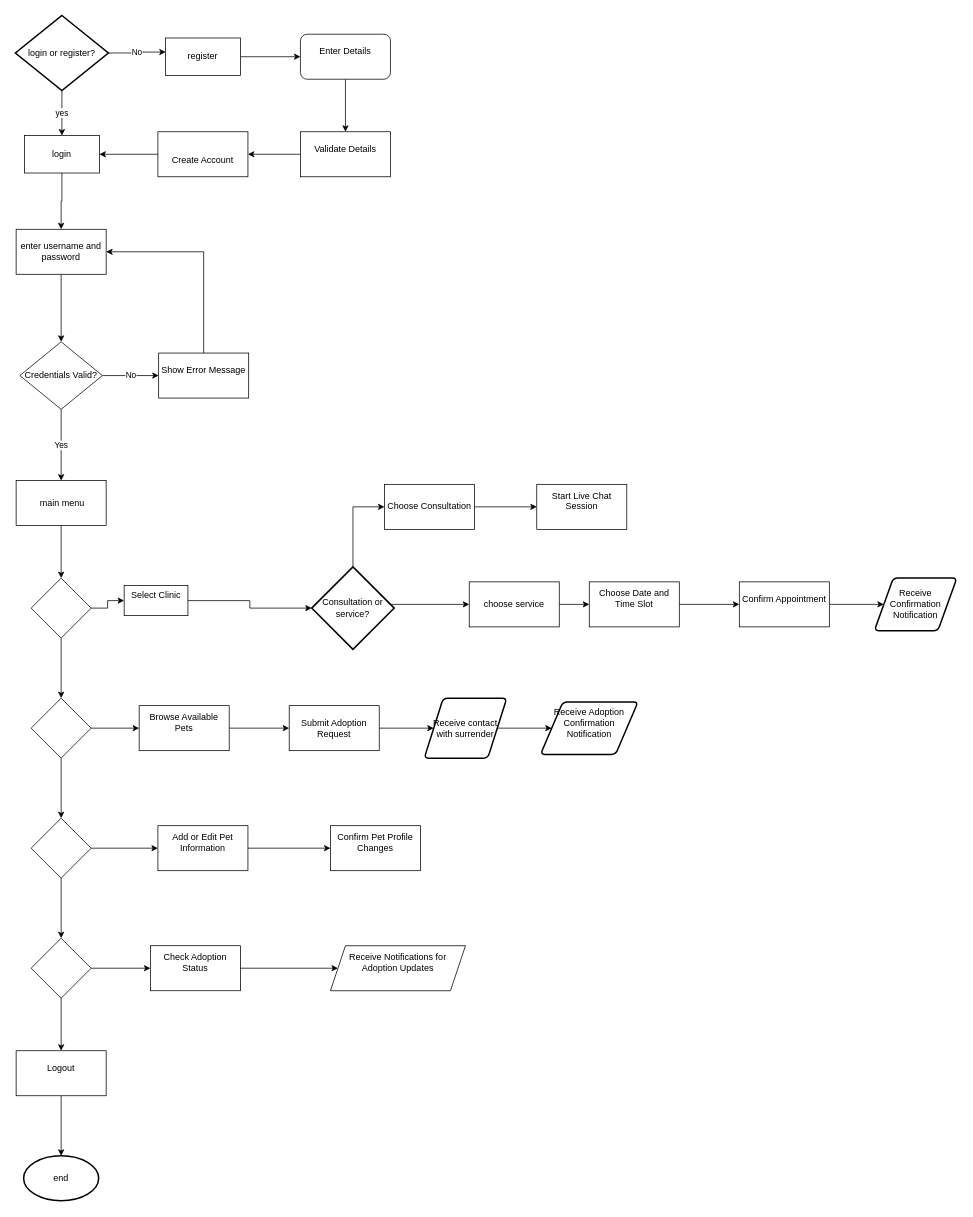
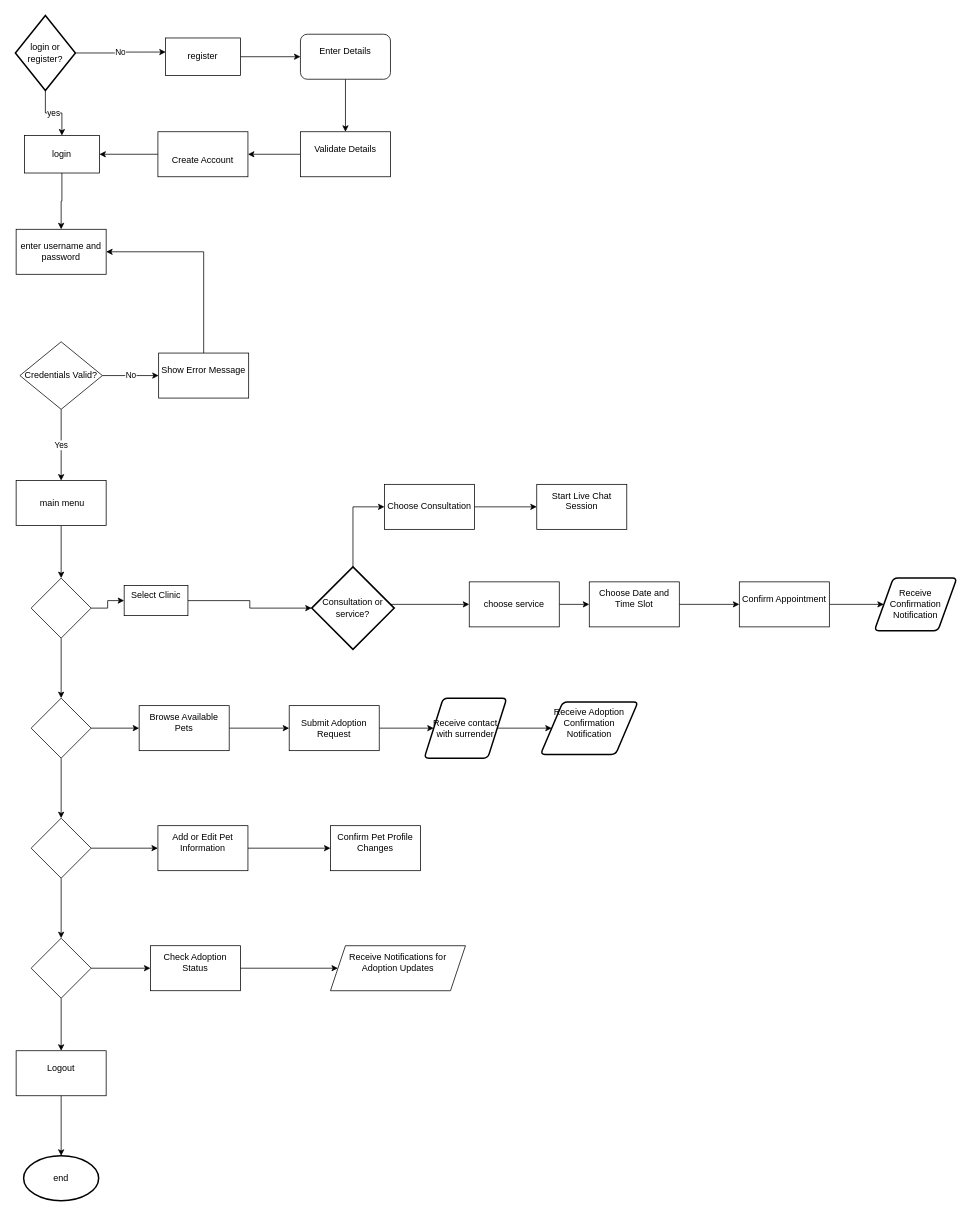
node "login or register?": size 93x75 -> 60x75
edge "enter username and password" -> "Credentials Valid?": removed
